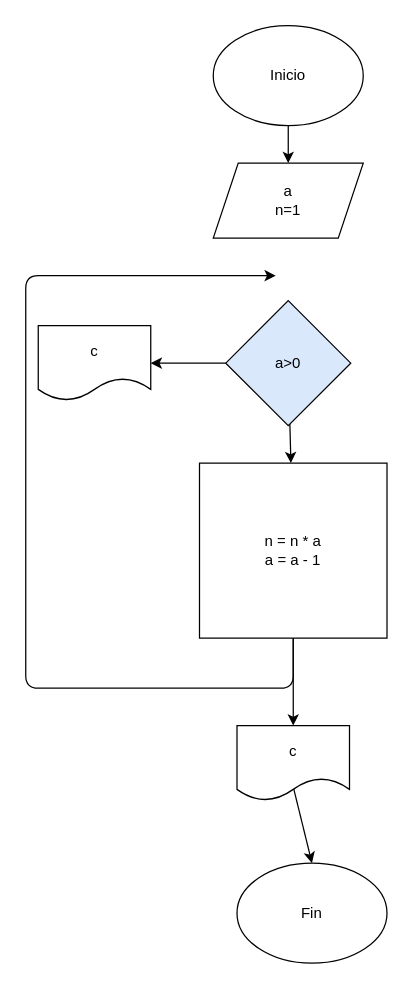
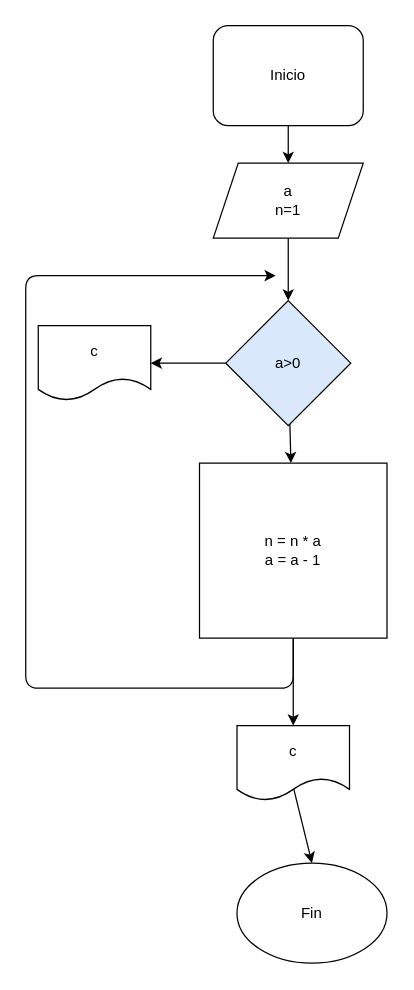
node "Inicio": shape ellipse -> rounded rectangle
edge "a n=1" -> "a>0": added
